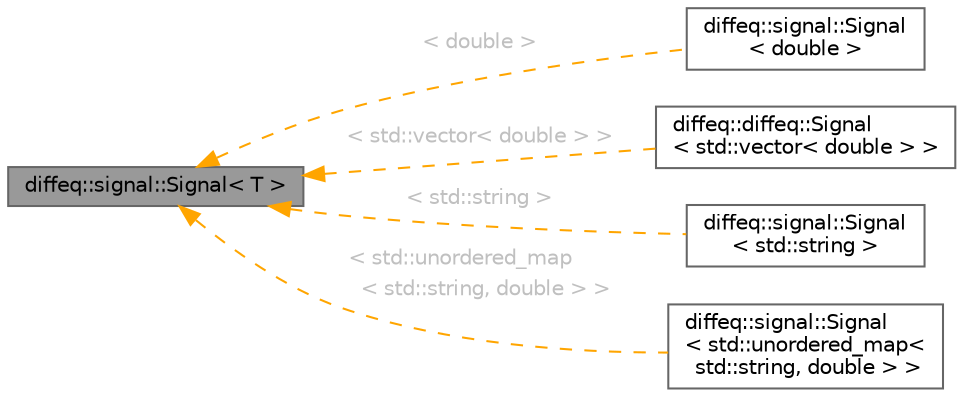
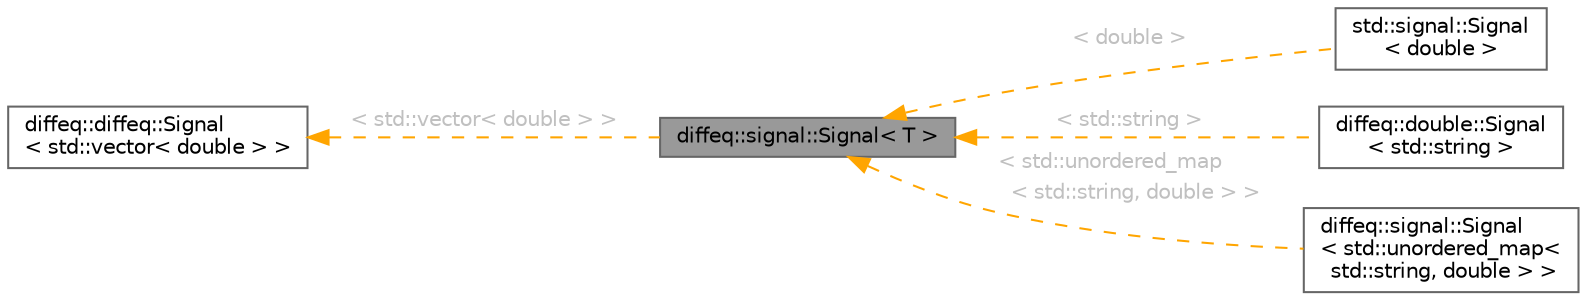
node "diffeq::signal::Signal < double >": label "diffeq::signal::Signal < double >" -> "std::signal::Signal < double >"
edge "diffeq::diffeq::Signal < std::vector< double > >" -> "diffeq::signal::Signal< T >": reversed
node "diffeq::signal::Signal < std::string >": label "diffeq::signal::Signal < std::string >" -> "diffeq::double::Signal < std::string >"
